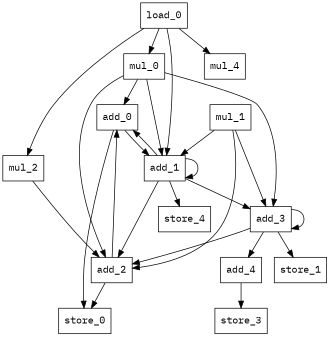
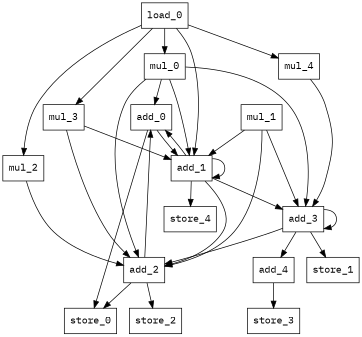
node "mul_3": added
edge "mul_4" -> "add_3": added
node "store_2": added
